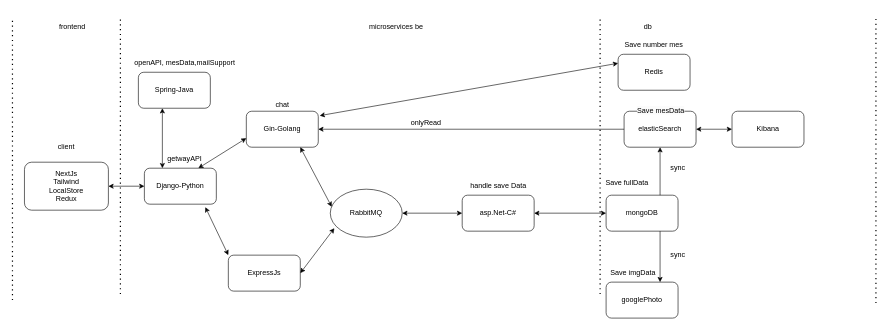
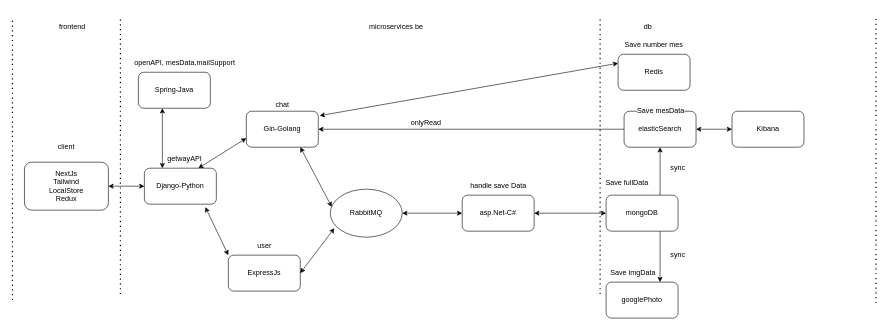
node "user": added
